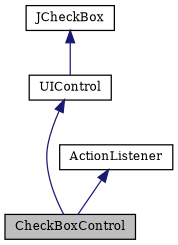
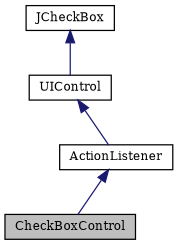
edge "CheckBoxControl" -> "UIControl": now "ActionListener" -> "UIControl"
